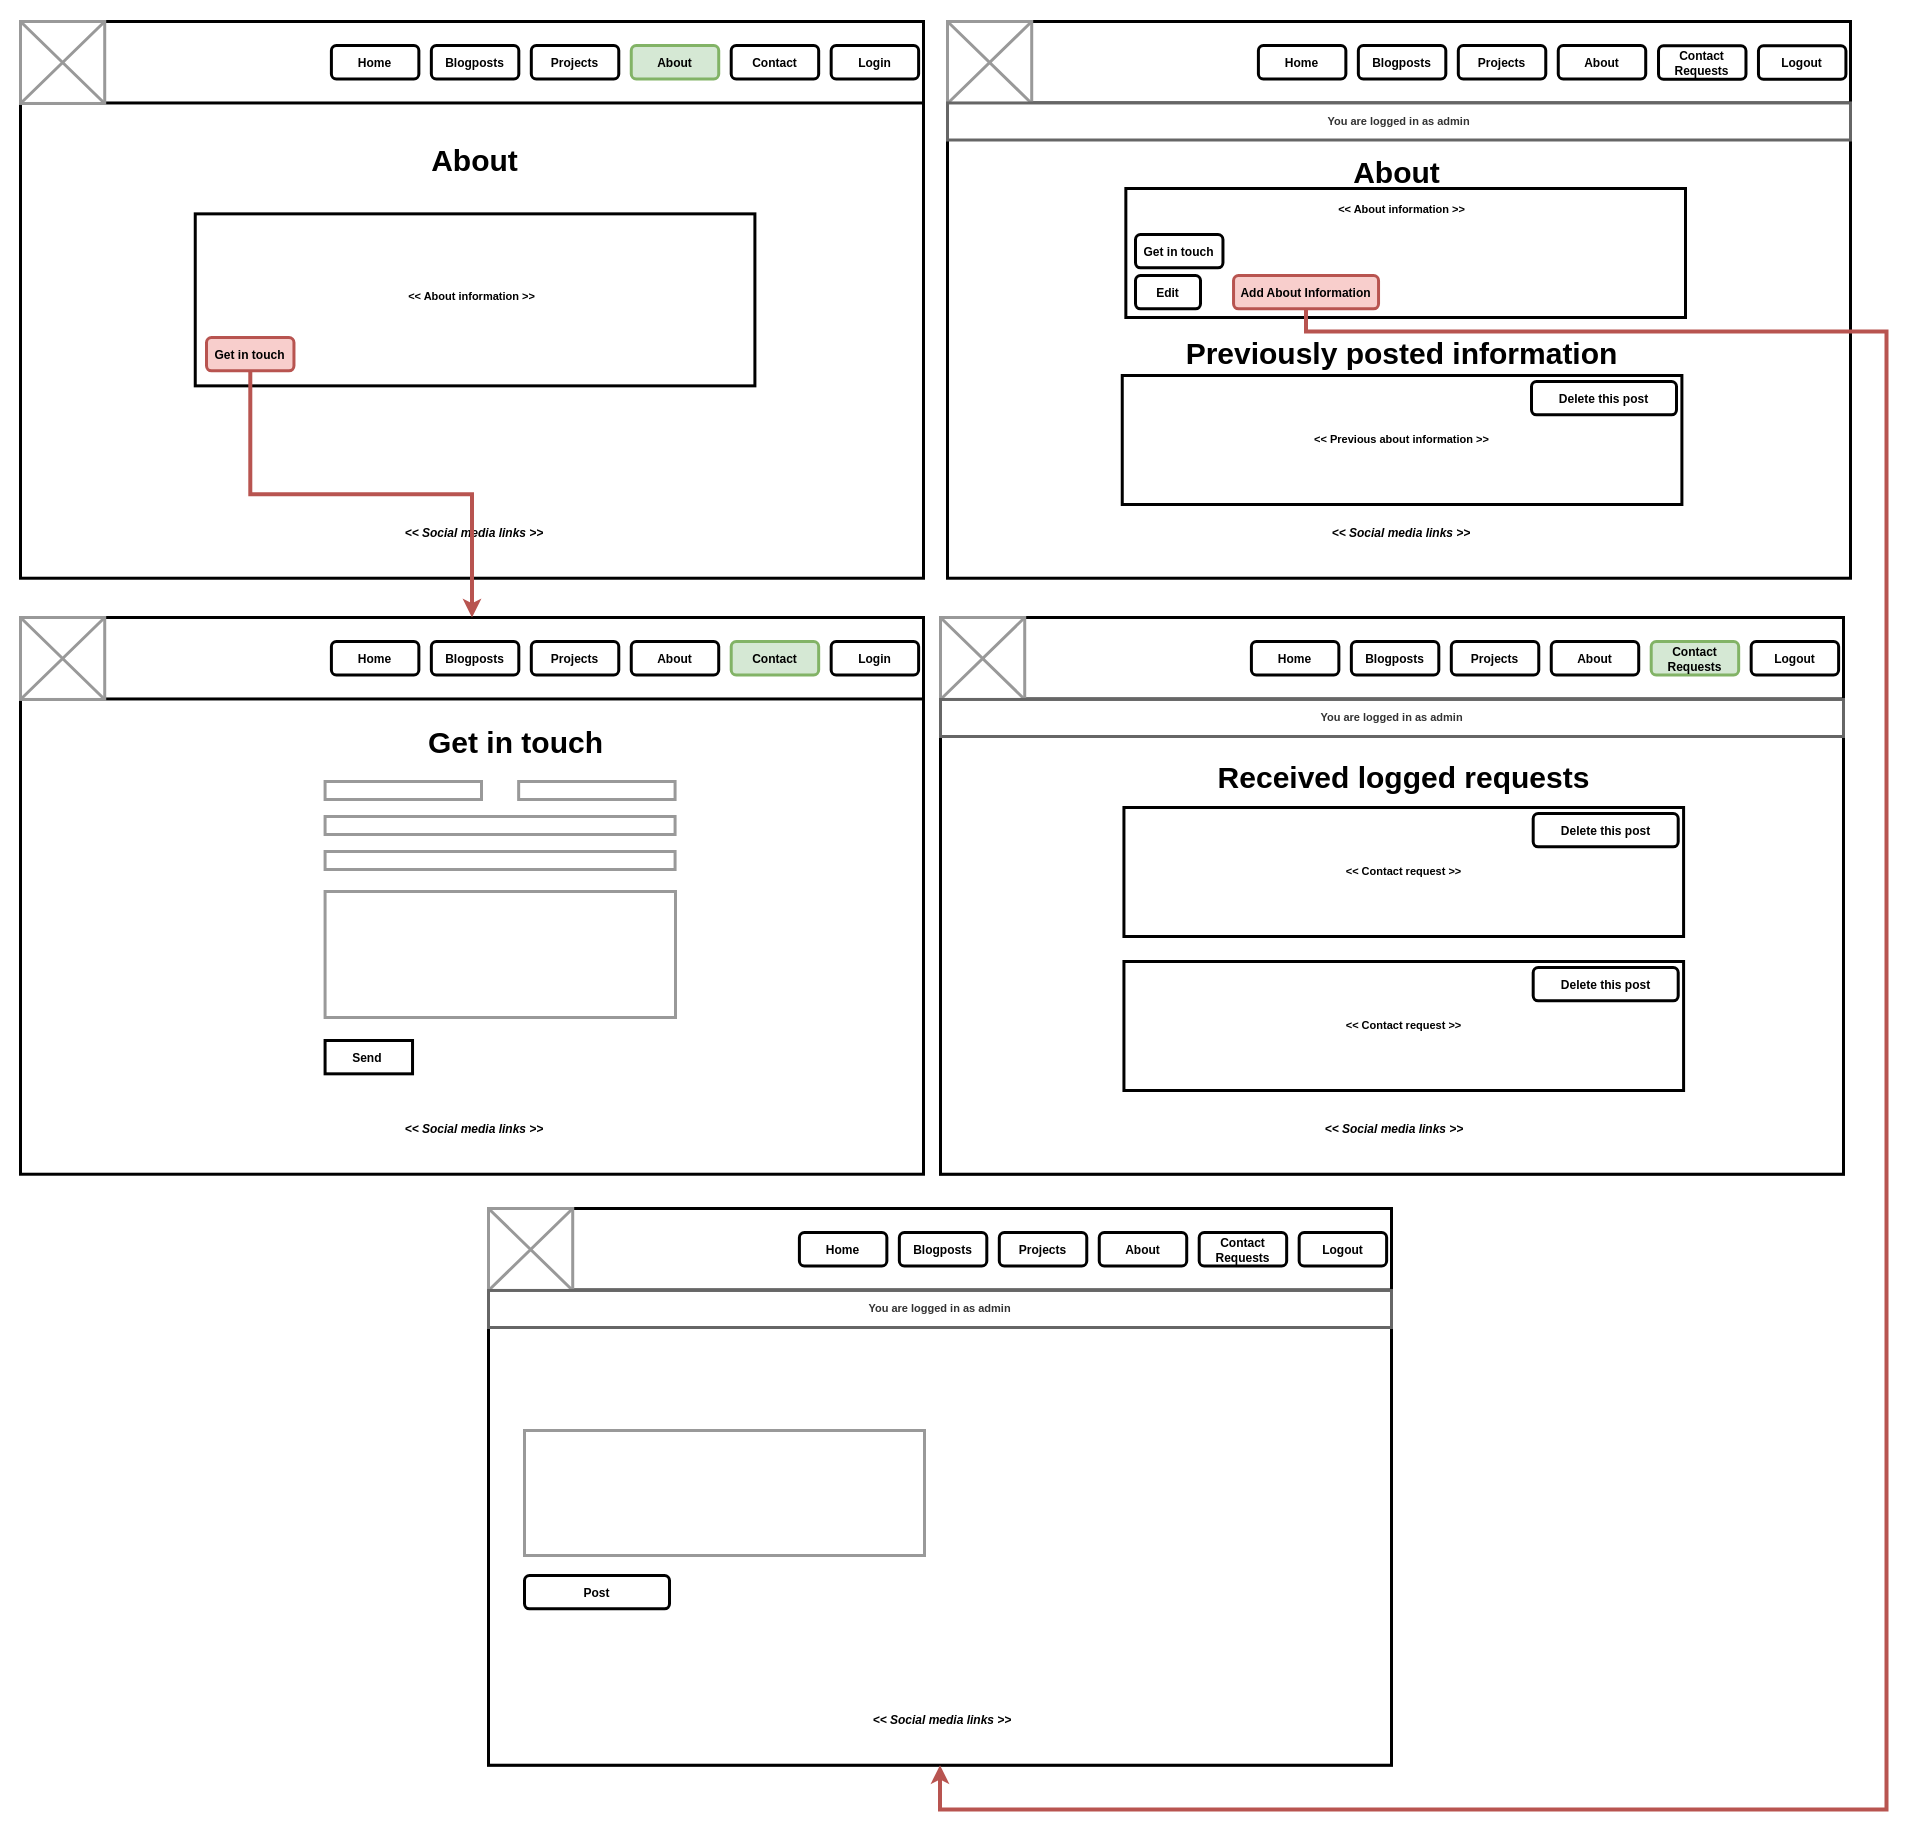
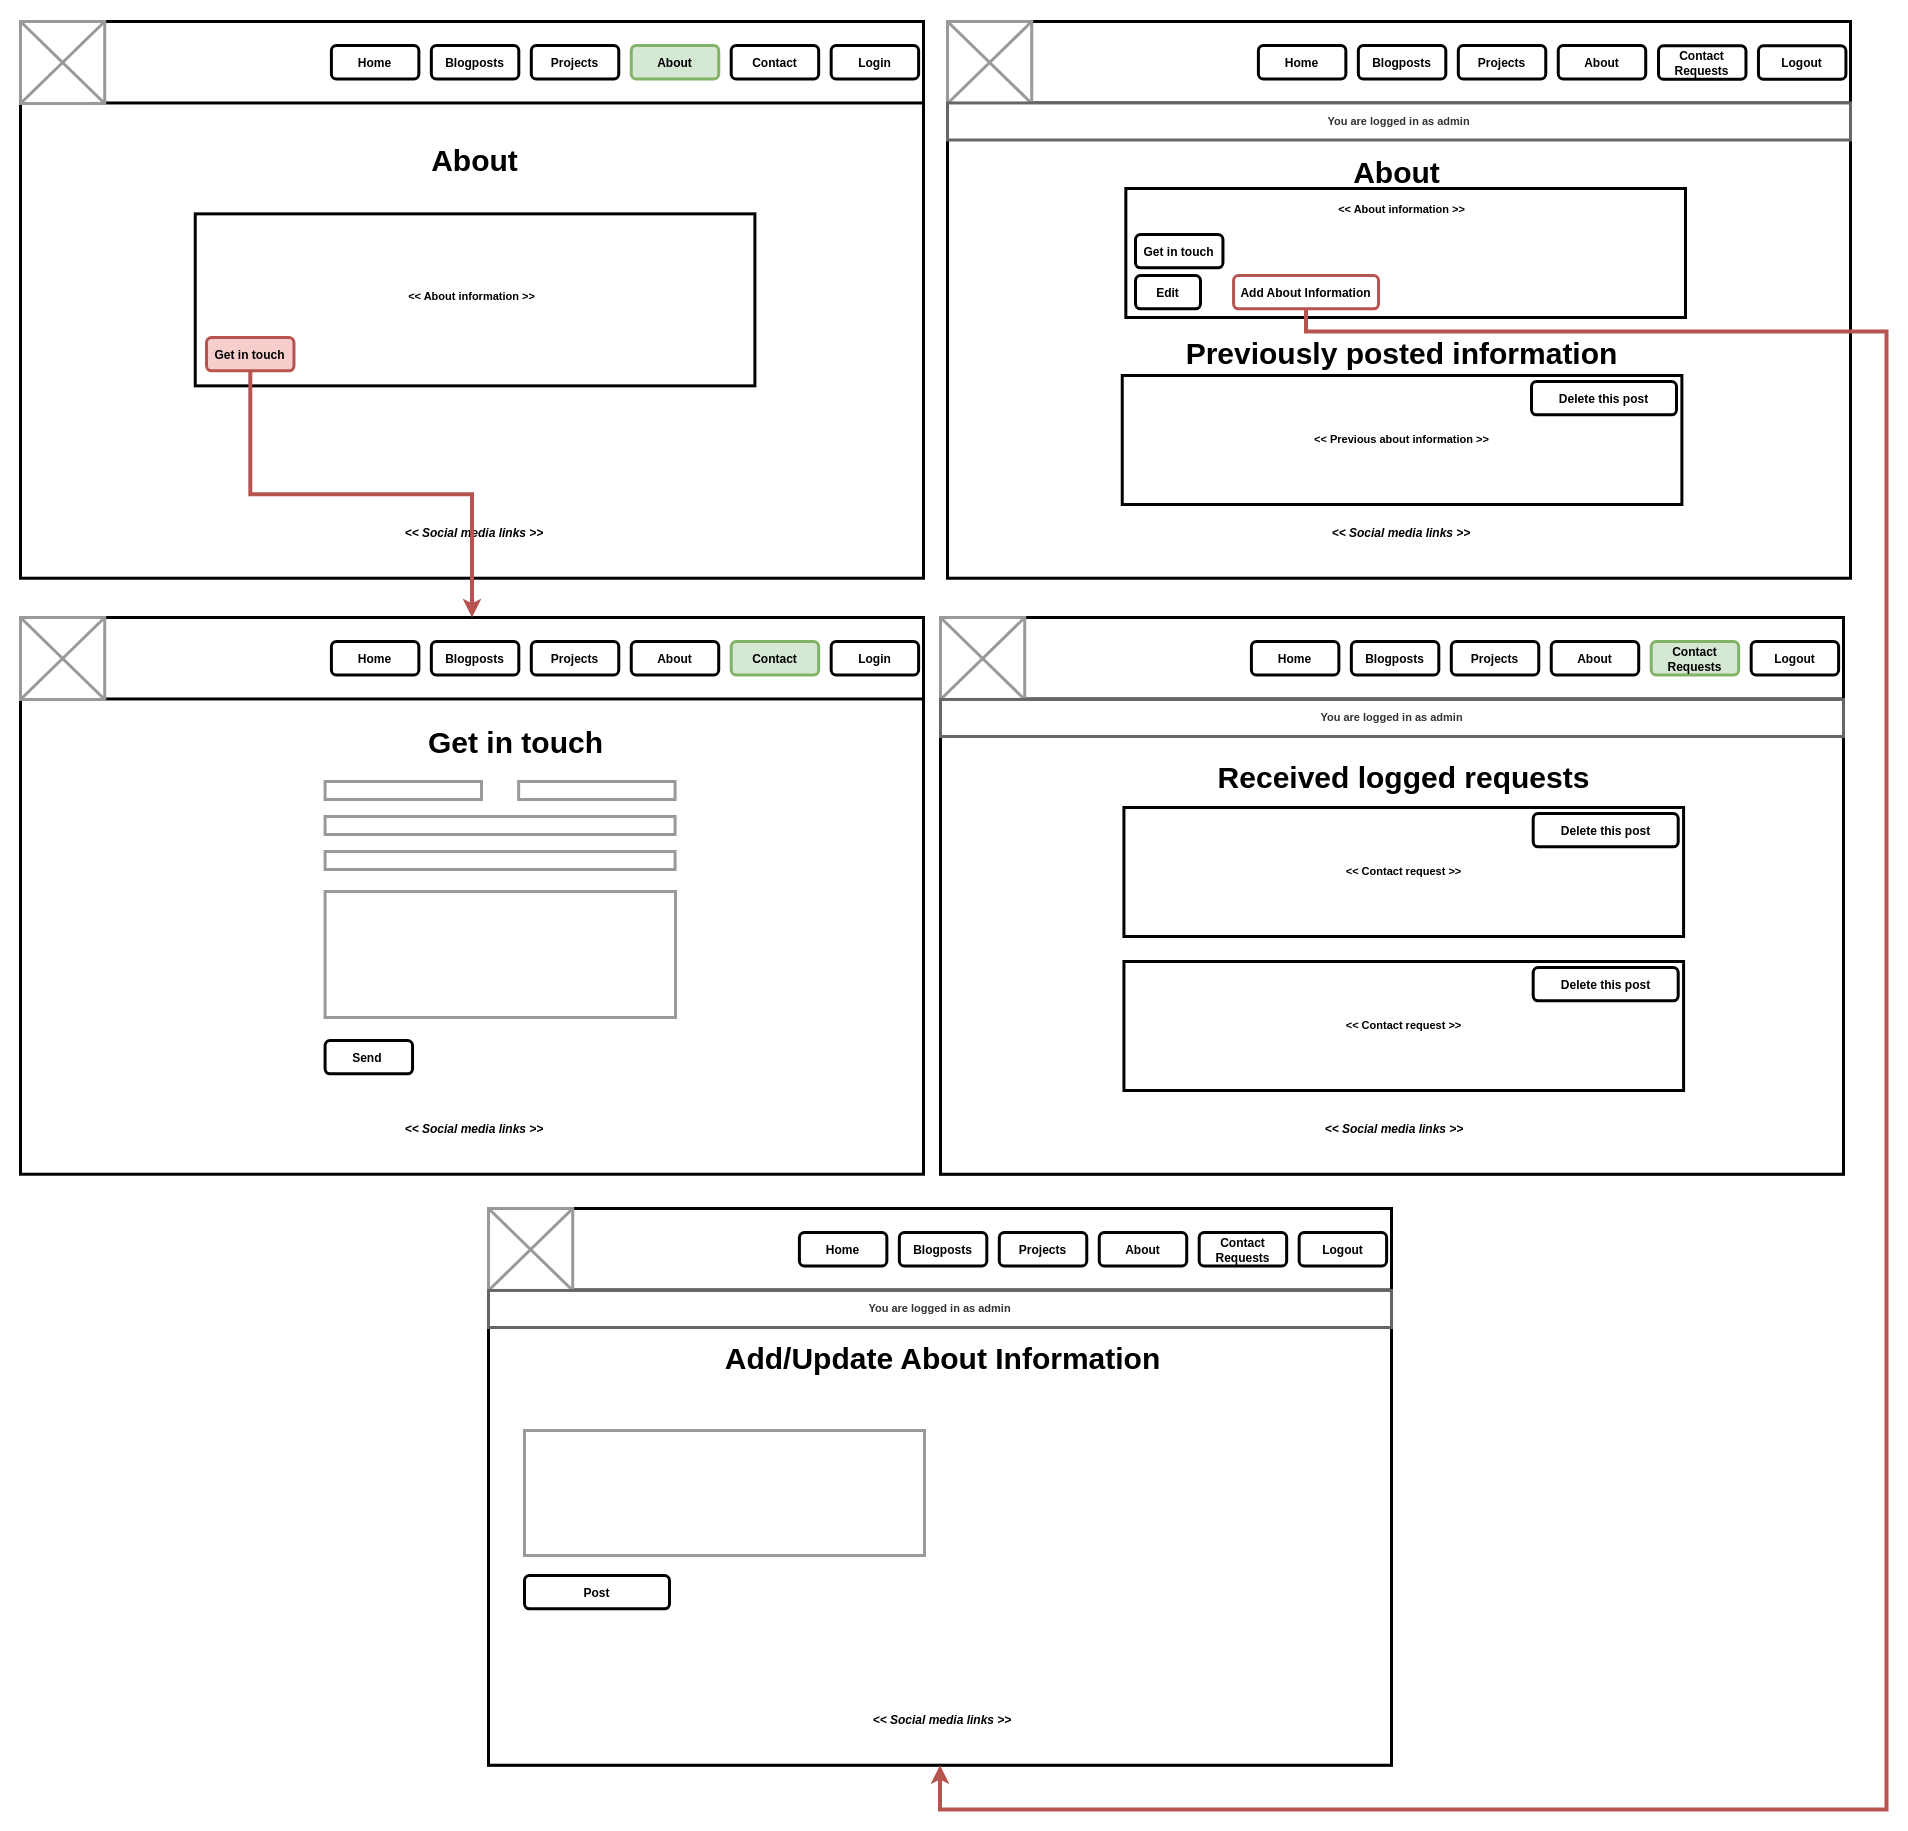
node "Add About Information": fillcolor #f8cecc -> #ffffff
node "Send": shape rectangle -> rounded rectangle
node "Add/Update About Information": added
